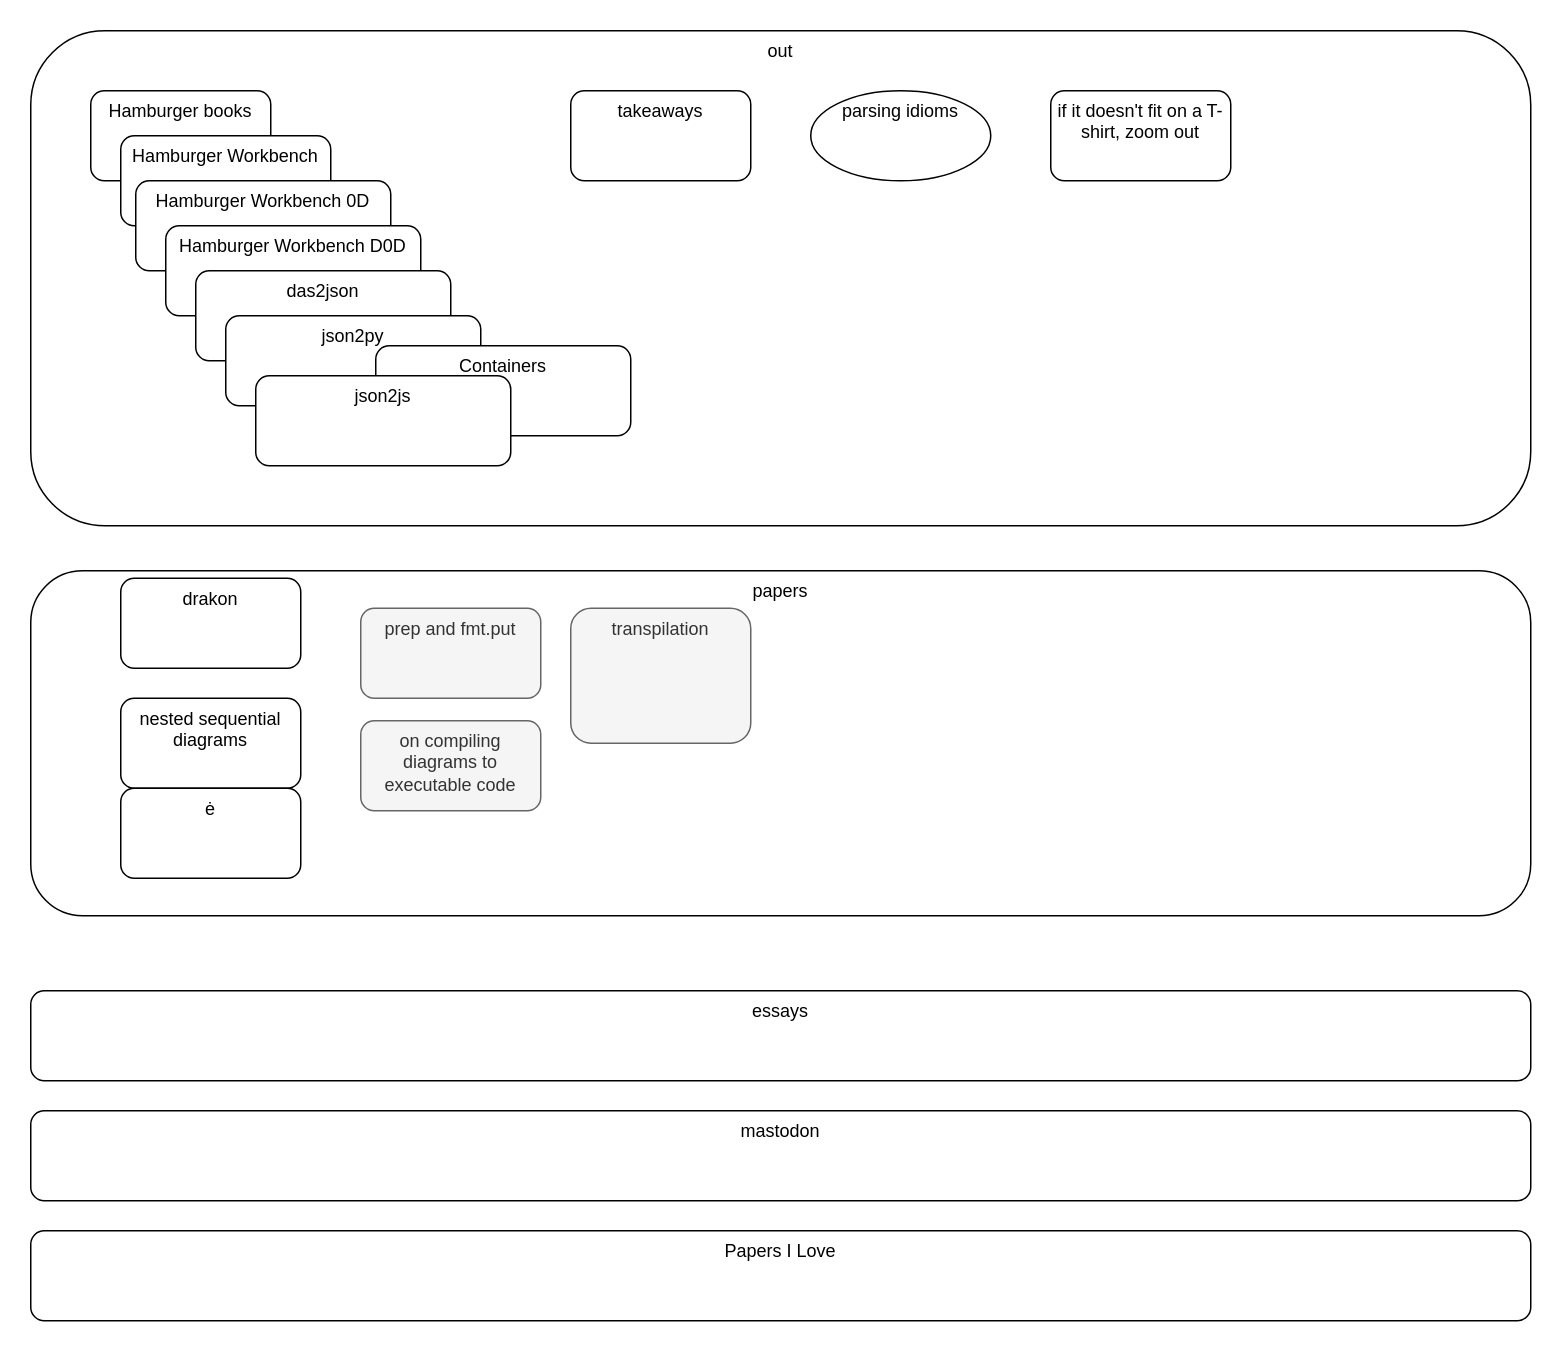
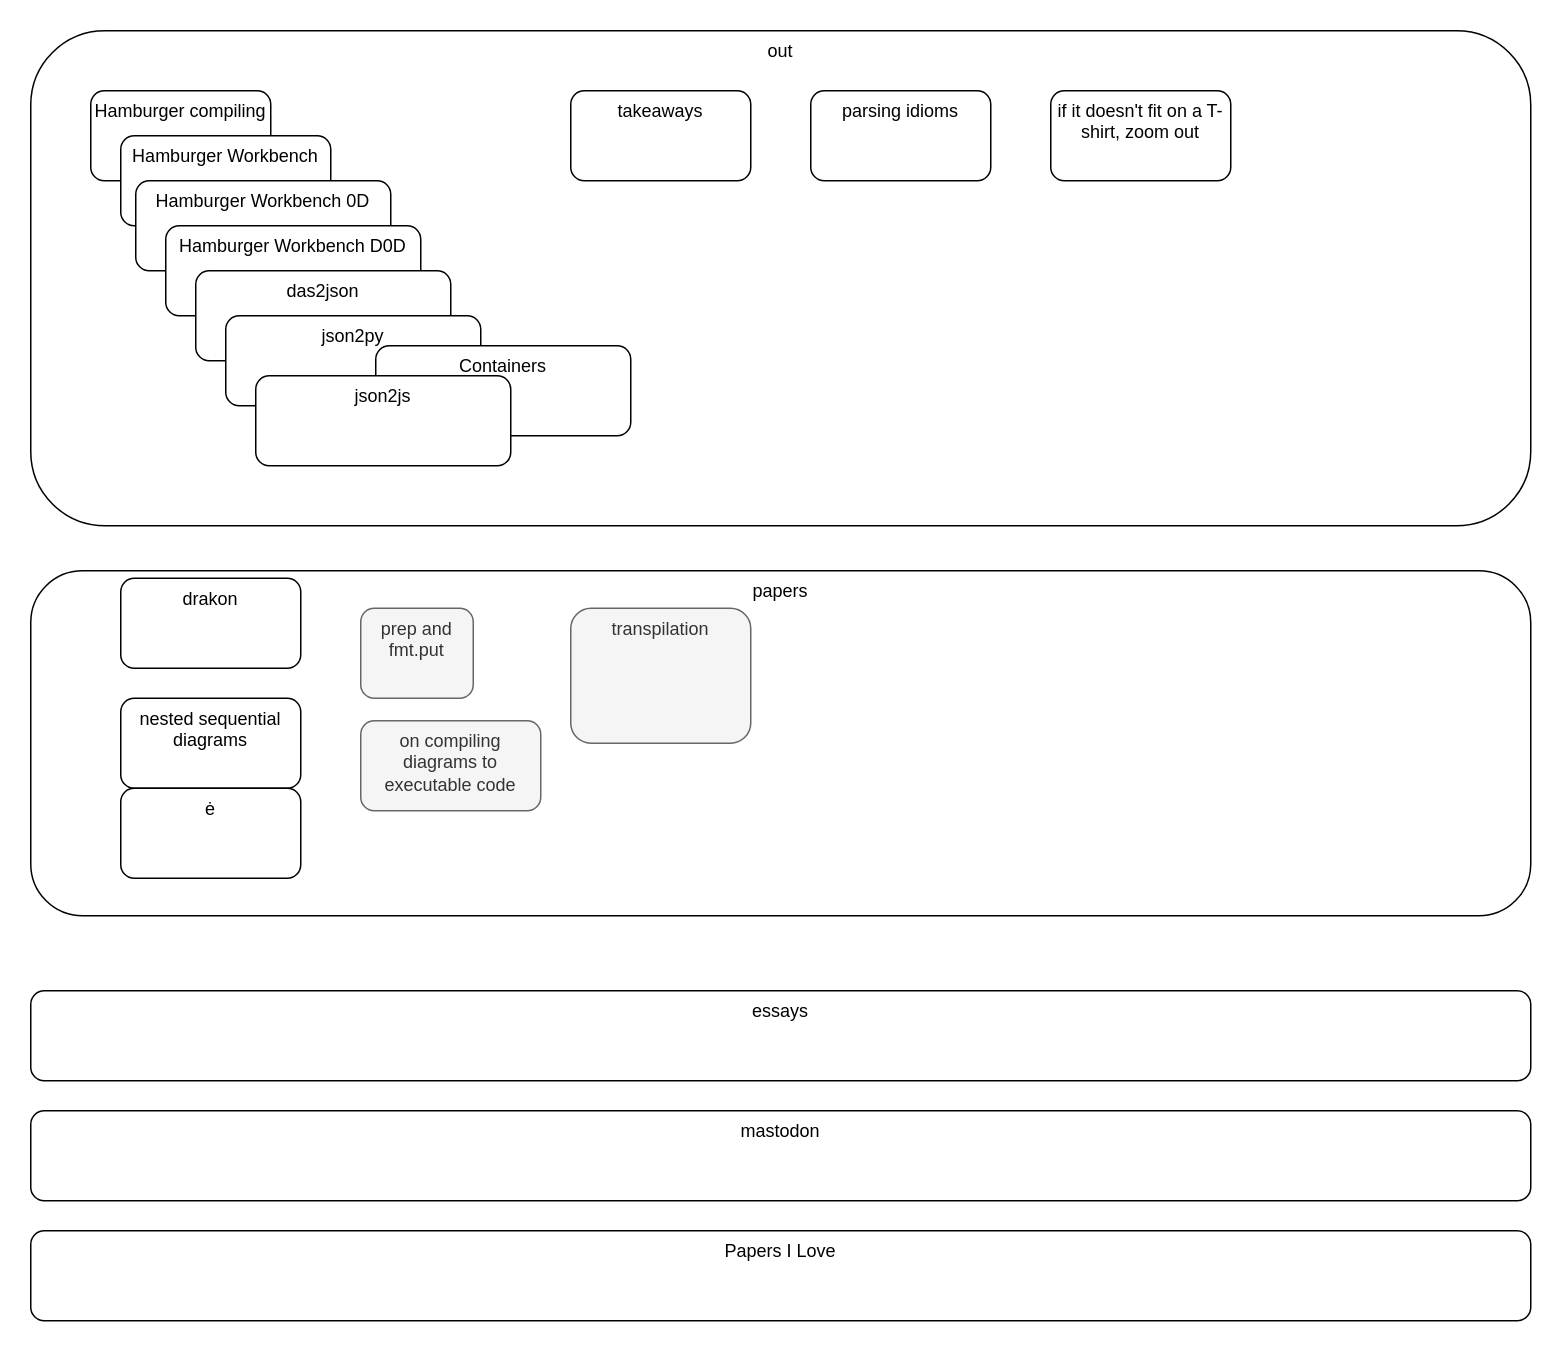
node "Hamburger books": label "Hamburger books" -> "Hamburger compiling"
node "parsing idioms": shape ellipse -> rounded rectangle
node "prep and fmt.put": size 180x90 -> 113x90
